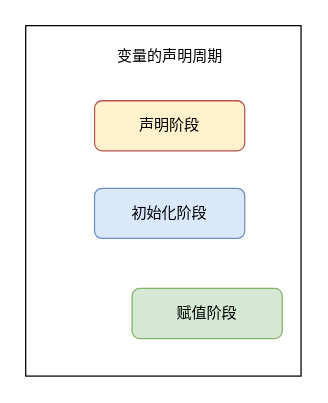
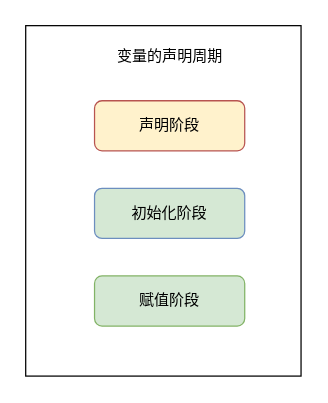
node "初始化阶段": fillcolor #dae8fc -> #d5e8d4
node "赋值阶段": moved (207, 313) -> (169, 301)
